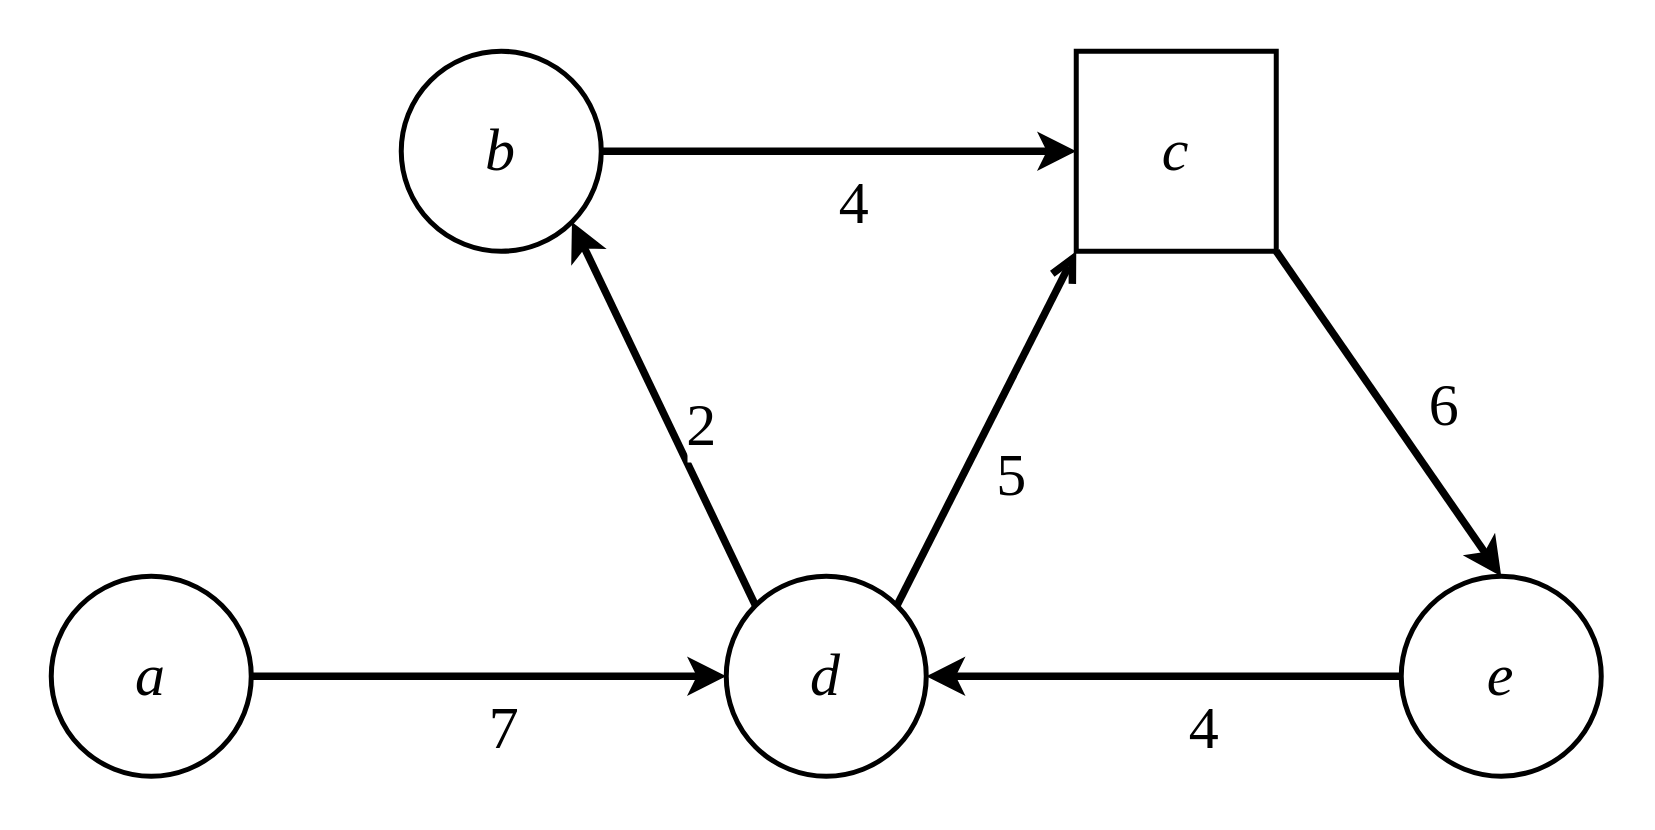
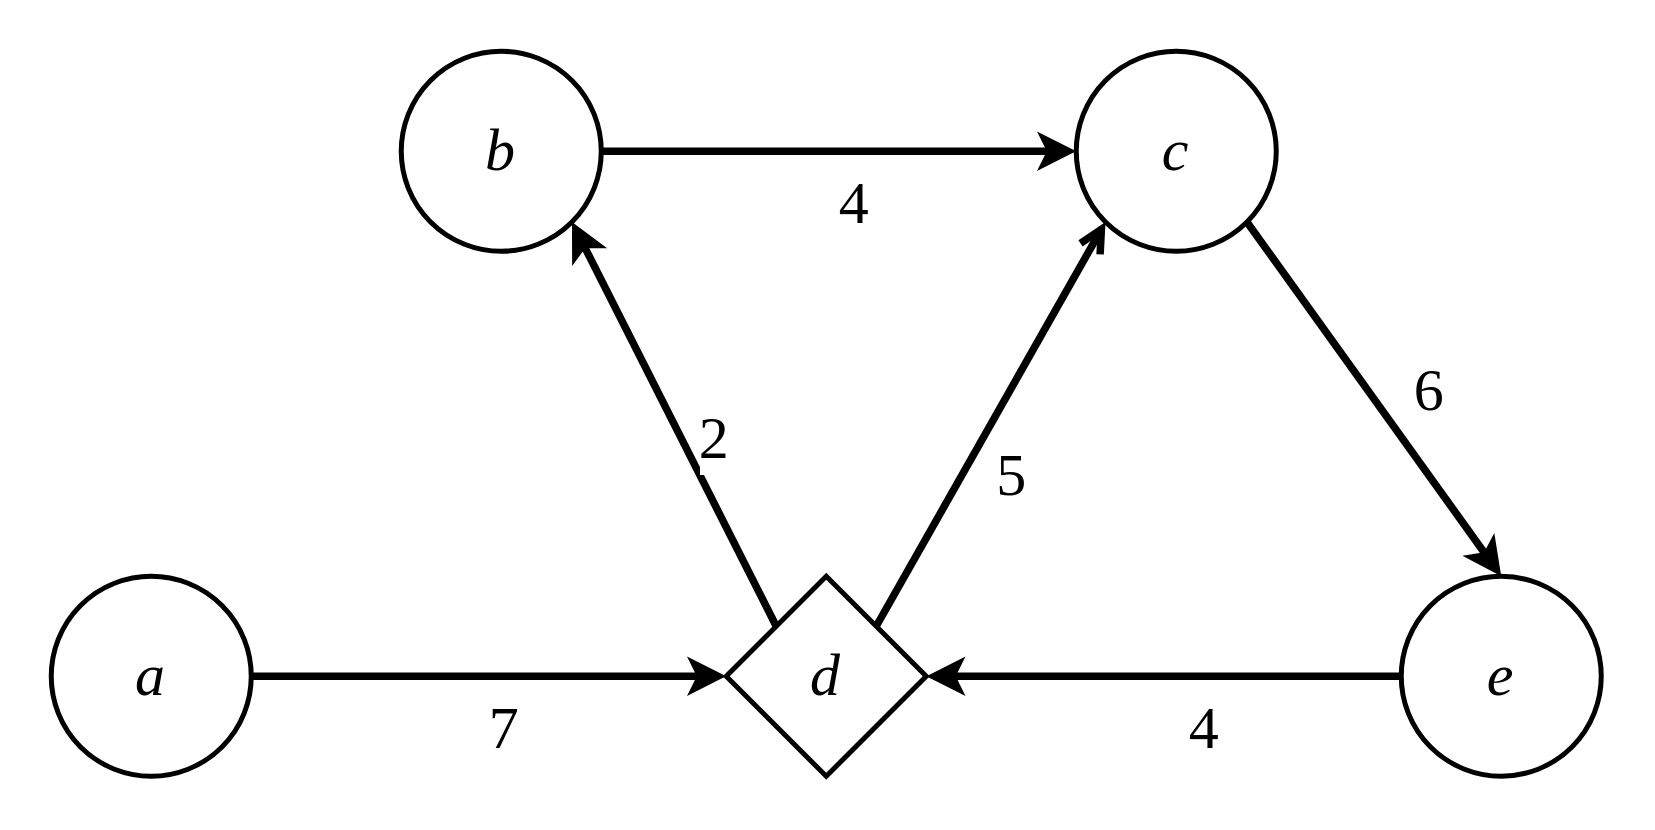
node "c": shape rectangle -> ellipse
node "d": shape ellipse -> diamond
